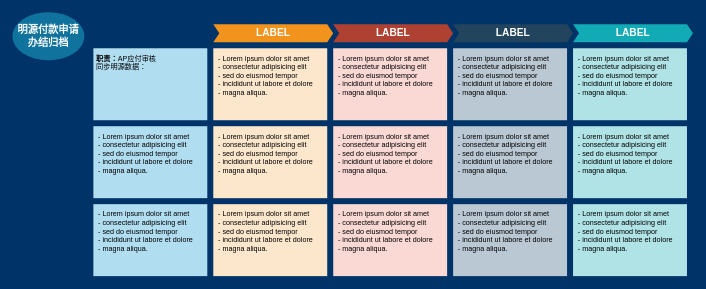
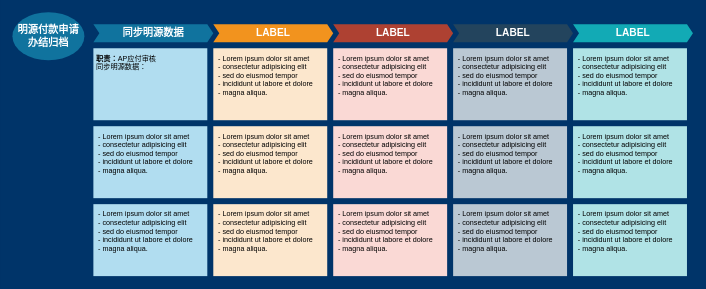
node "同步明源数据": added
